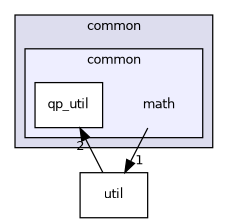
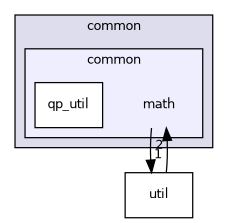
edge "util" -> "qp_util": now "util" -> "math"
